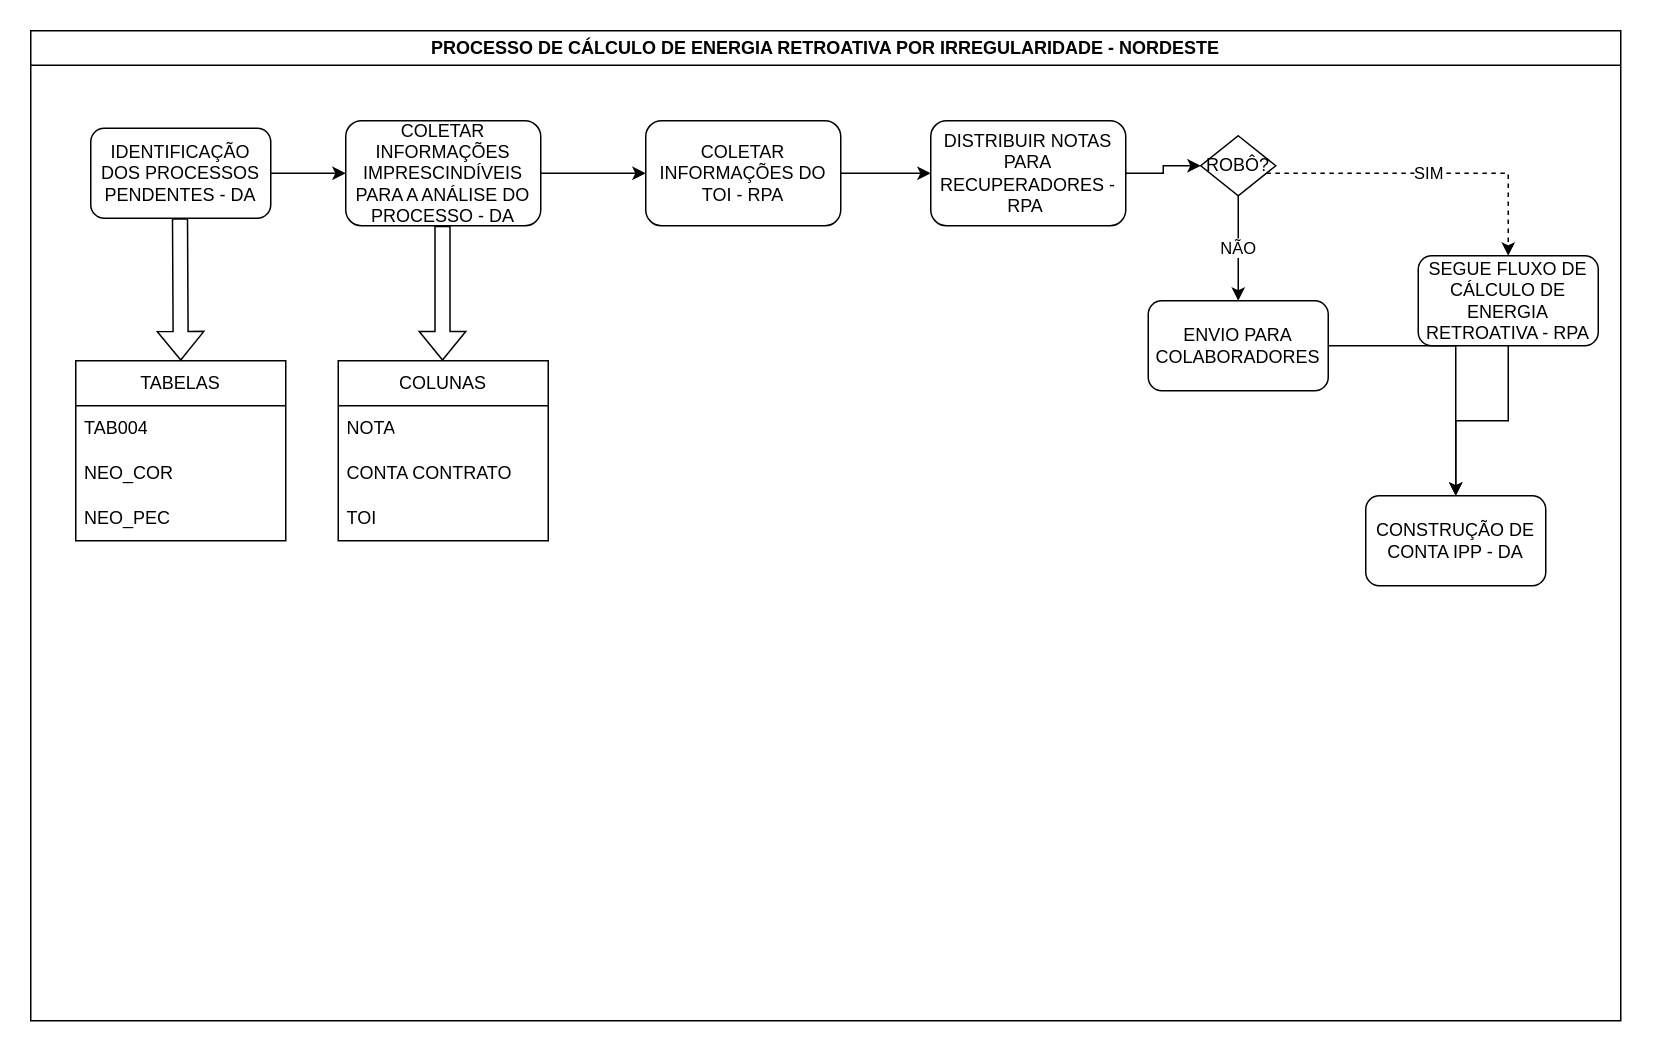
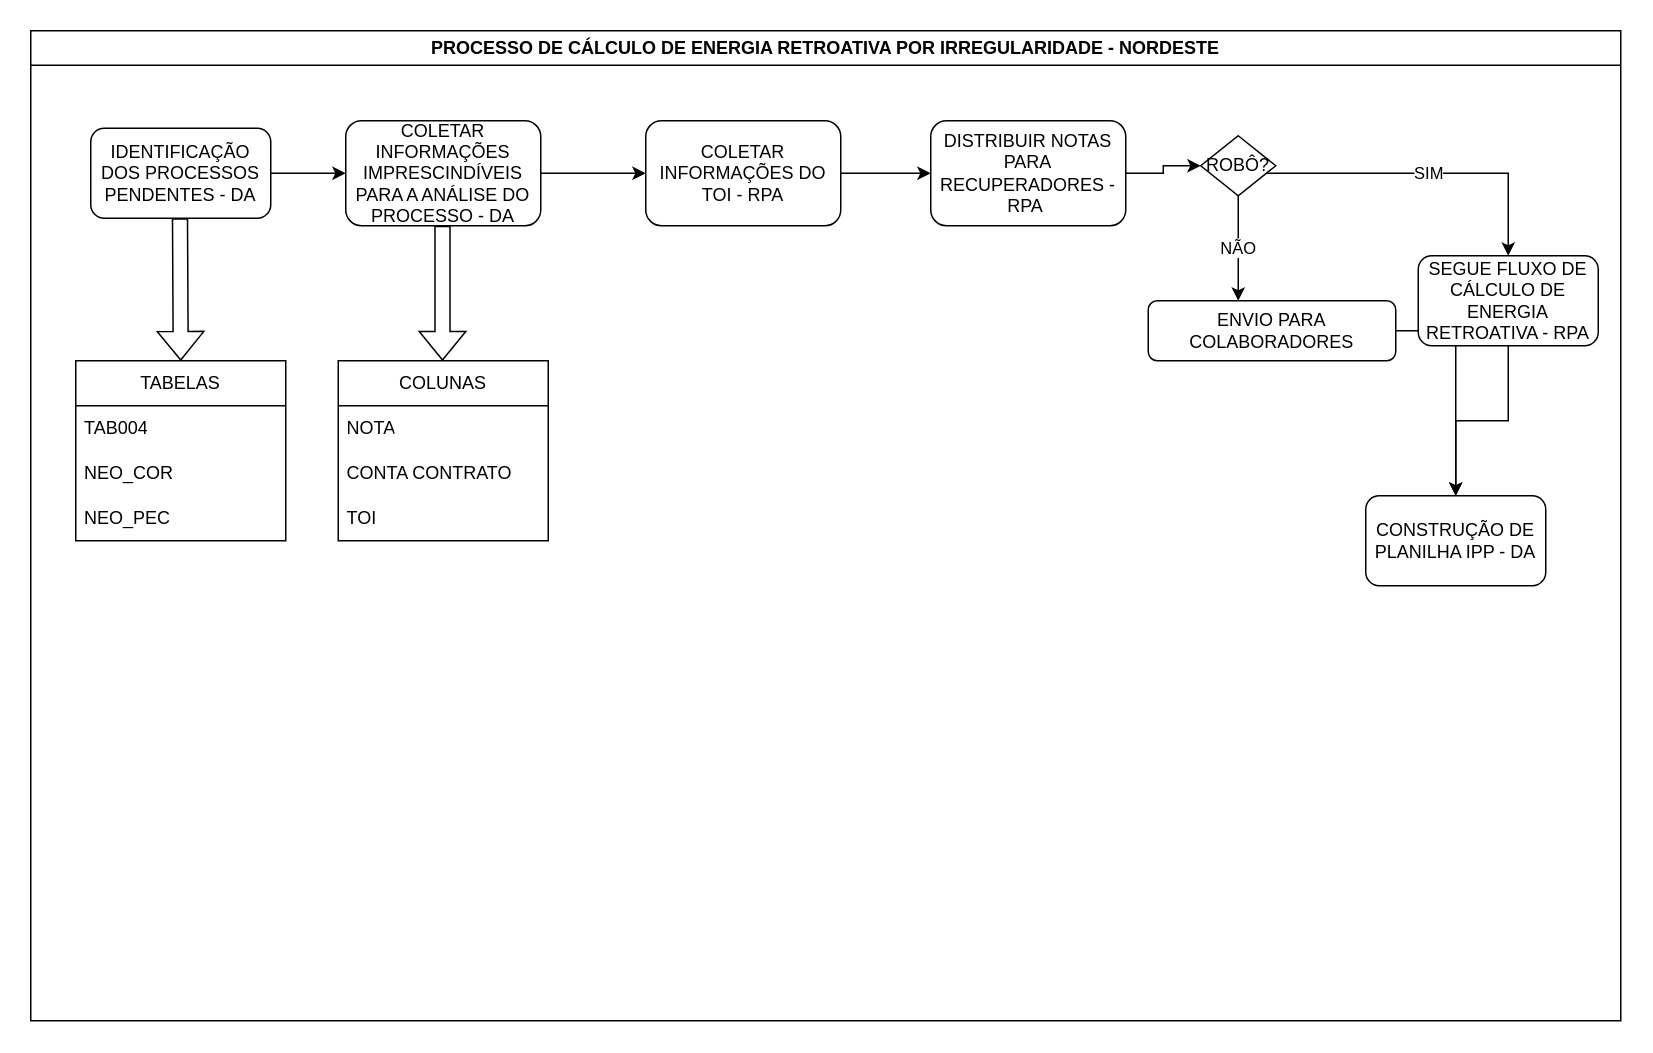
edge "ROBÔ?" -> "SEGUE FLUXO DE CÁLCULO DE ENERGIA RETROATIVA - RPA": style dashed -> solid
node "ENVIO PARA COLABORADORES": size 180x90 -> 248x60
node "CONSTRUÇÃO DE CONTA IPP - DA": label "CONSTRUÇÃO DE CONTA IPP - DA" -> "CONSTRUÇÃO DE PLANILHA IPP - DA"
